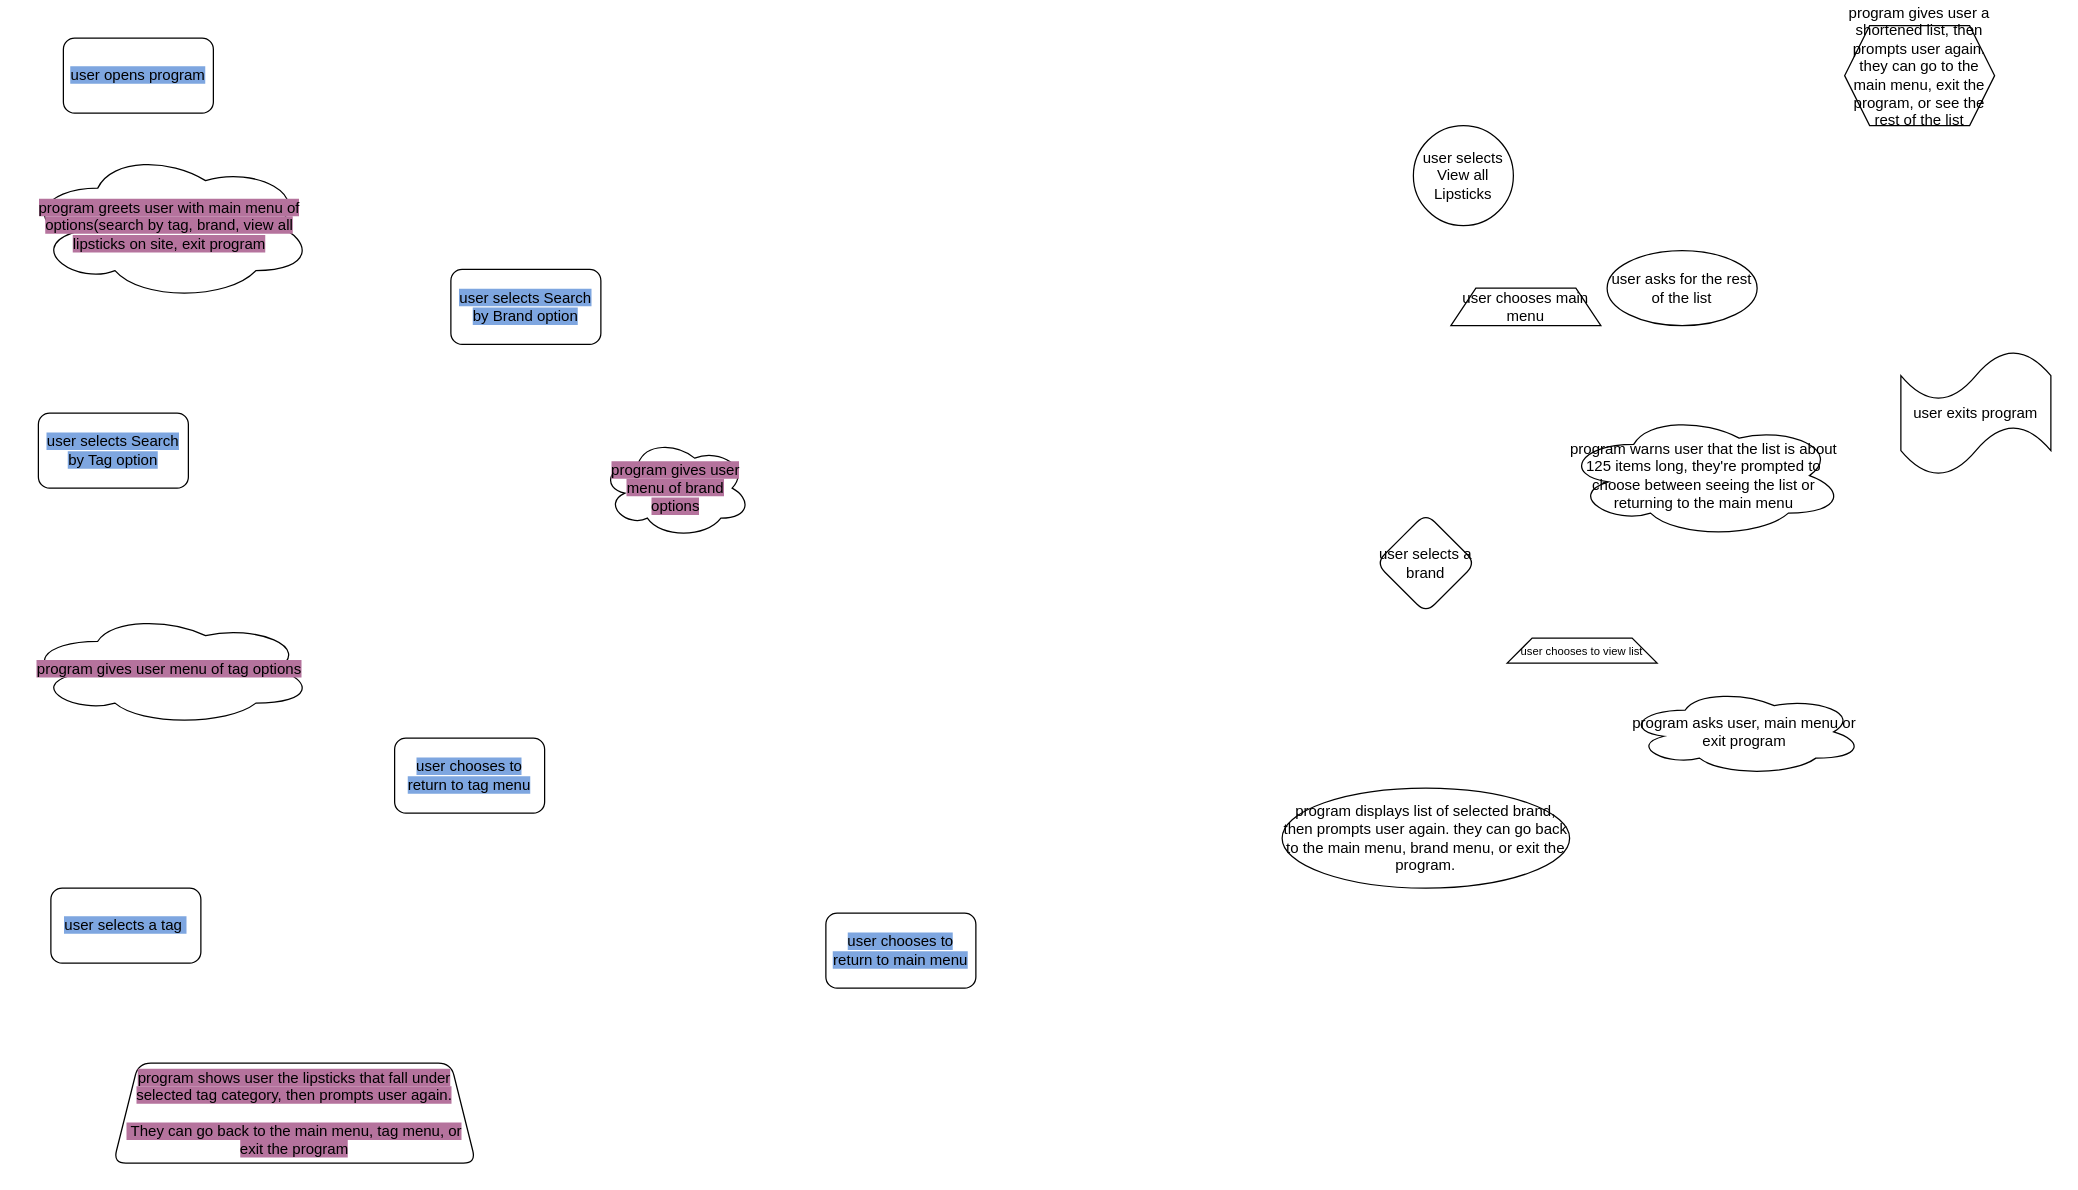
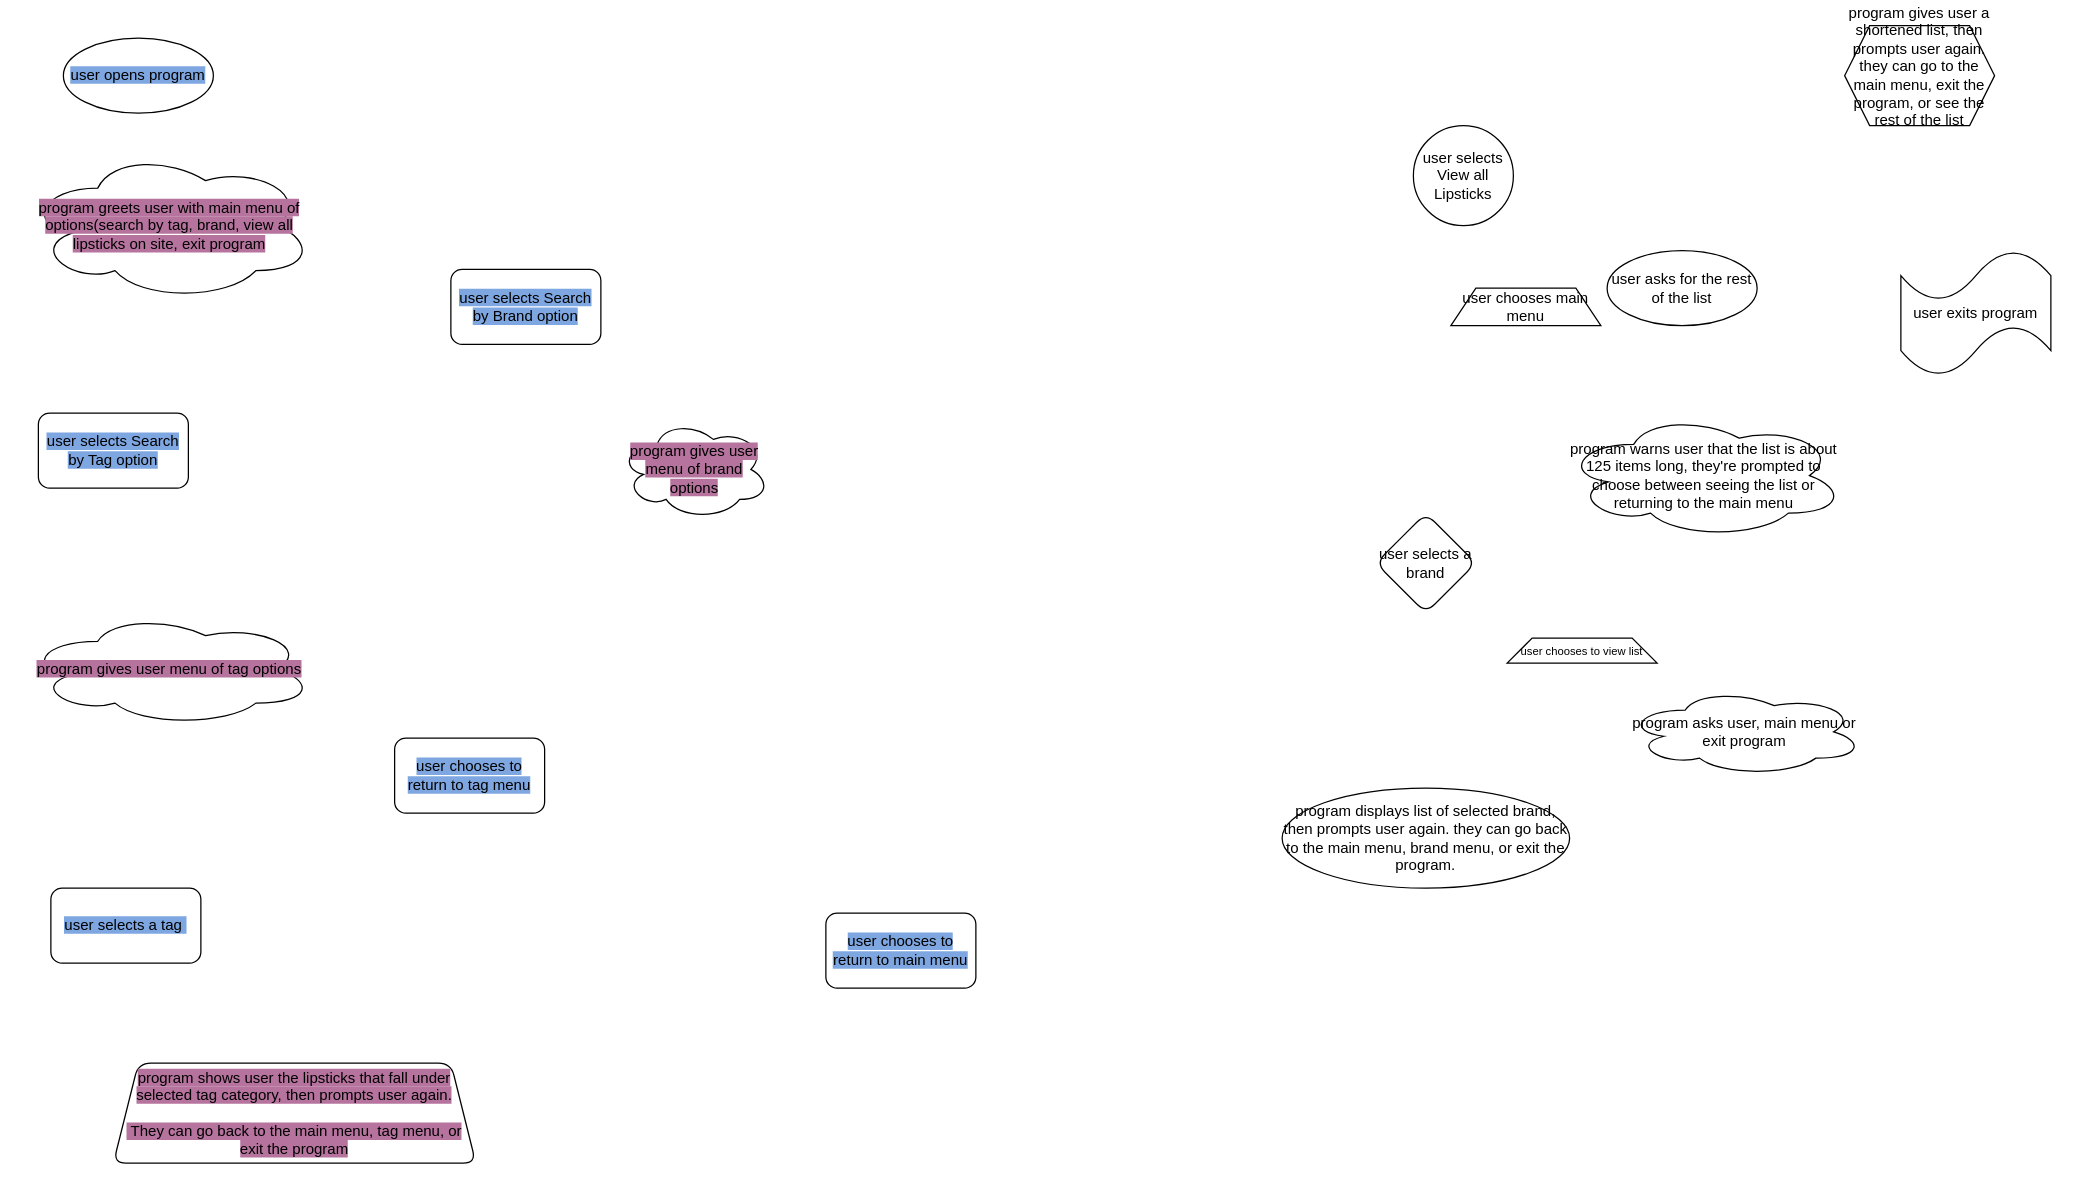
node "user opens program": shape rounded rectangle -> ellipse
node "user exits program": moved (1976, 413) -> (1976, 313)
node "program gives user menu of brand options": moved (676, 488) -> (694, 469)
